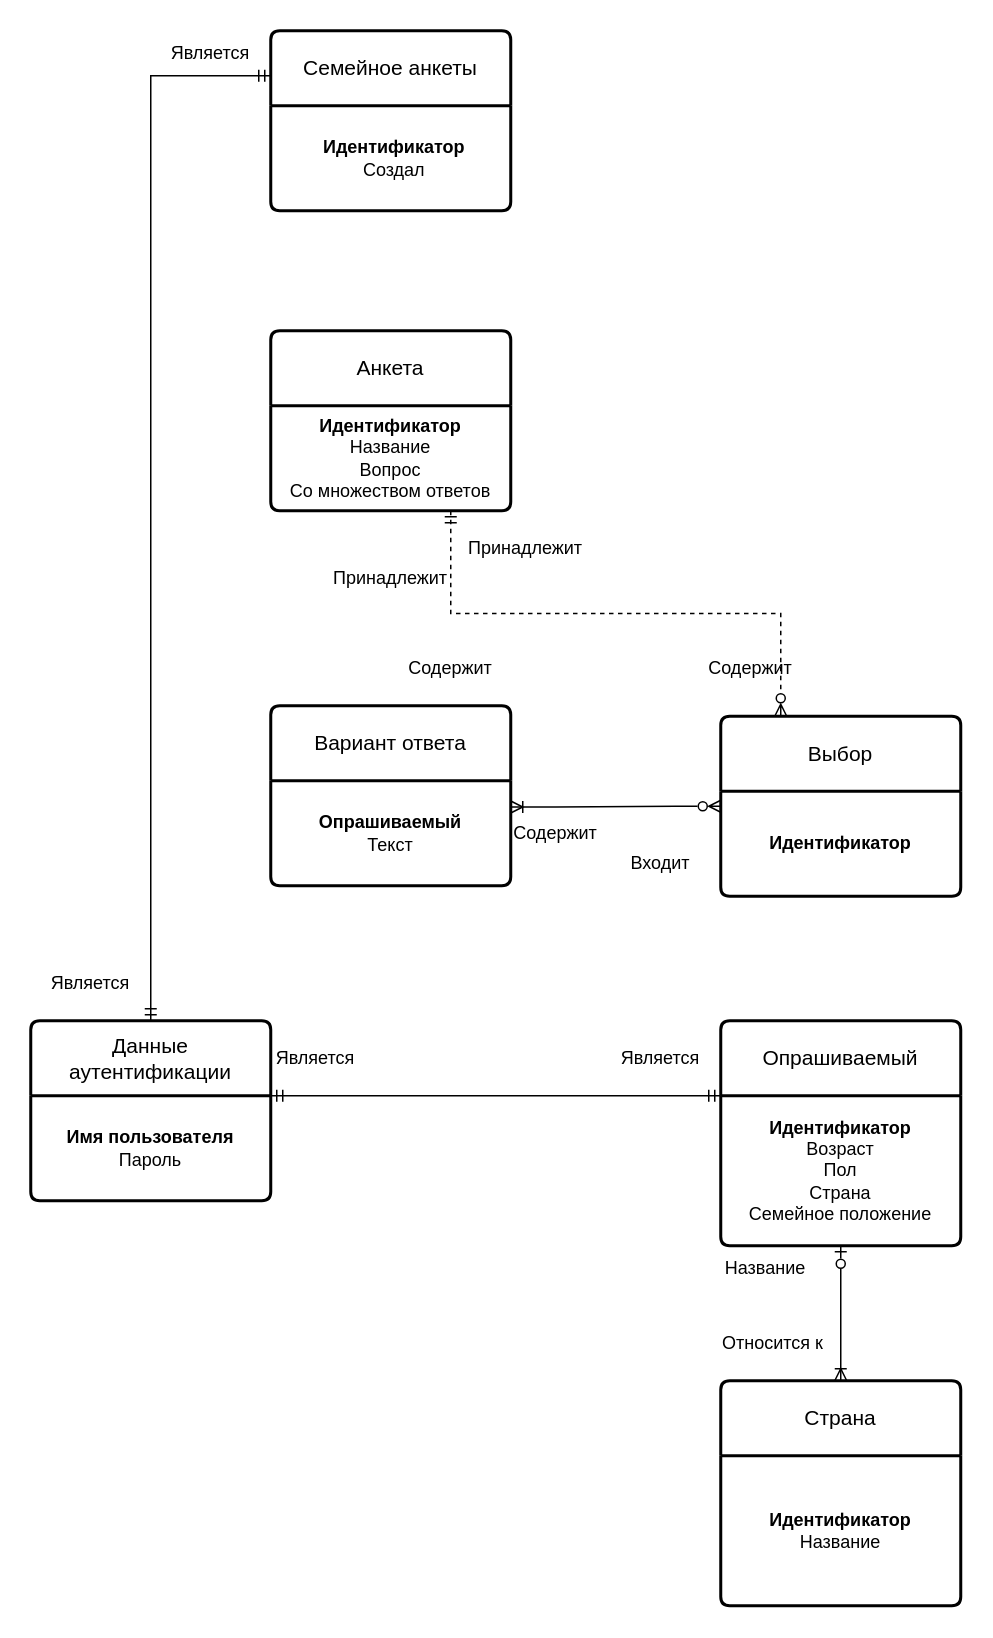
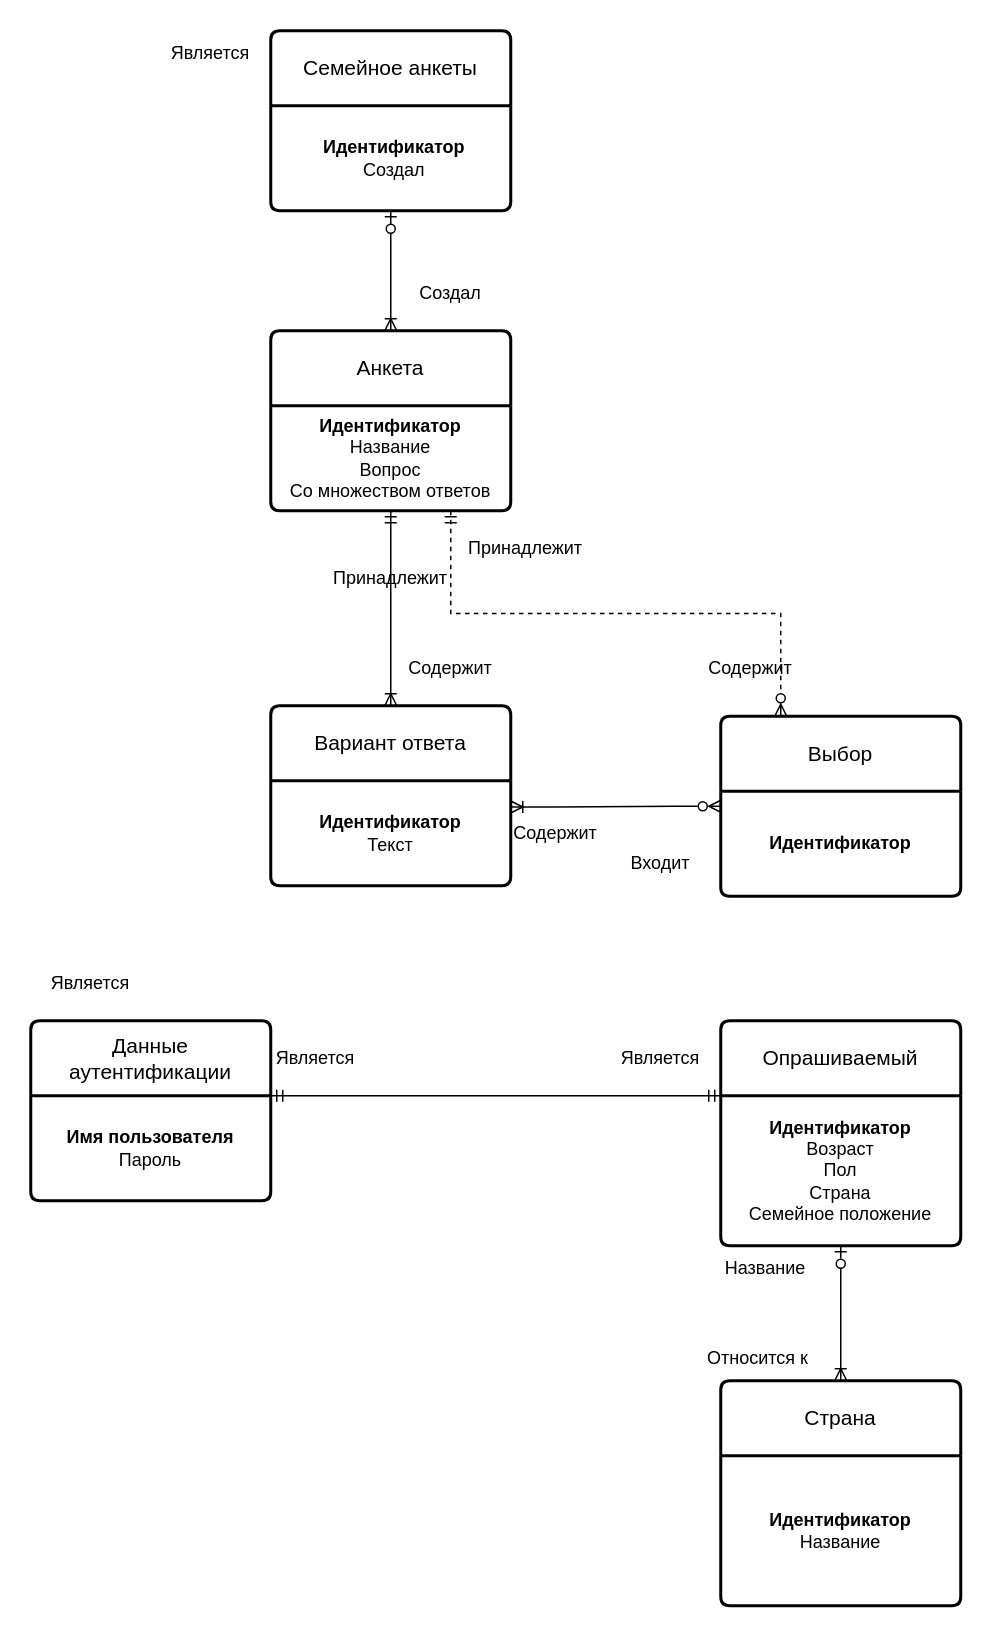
edge "Идентификатор Создал" -- "Анкета": added
node "Создал": added
edge "Семейное анкеты" -- "Данные аутентификации": removed
edge "ИдентификаторНазваниеВопрос Со множеством ответов" -- "Вариант ответа": added
node "Опрашиваемый Текст": label "Опрашиваемый Текст" -> "Идентификатор Текст"
node "Относится к": moved (773, 1343) -> (758, 1358)
